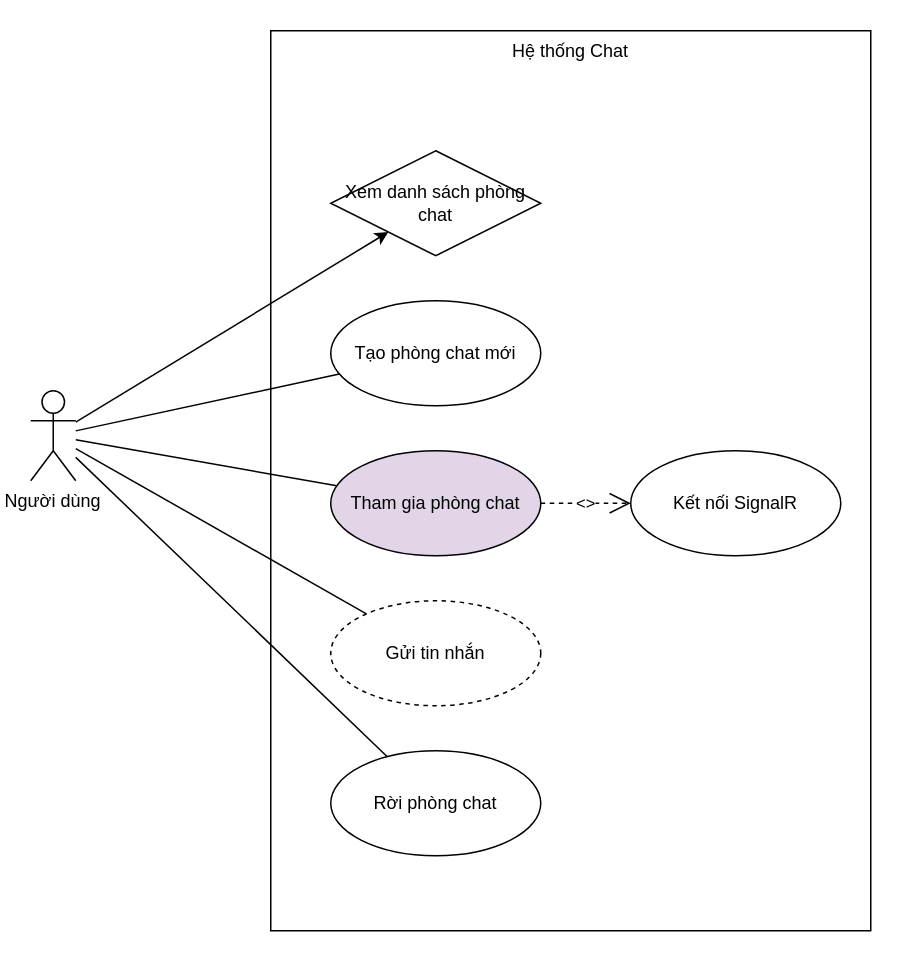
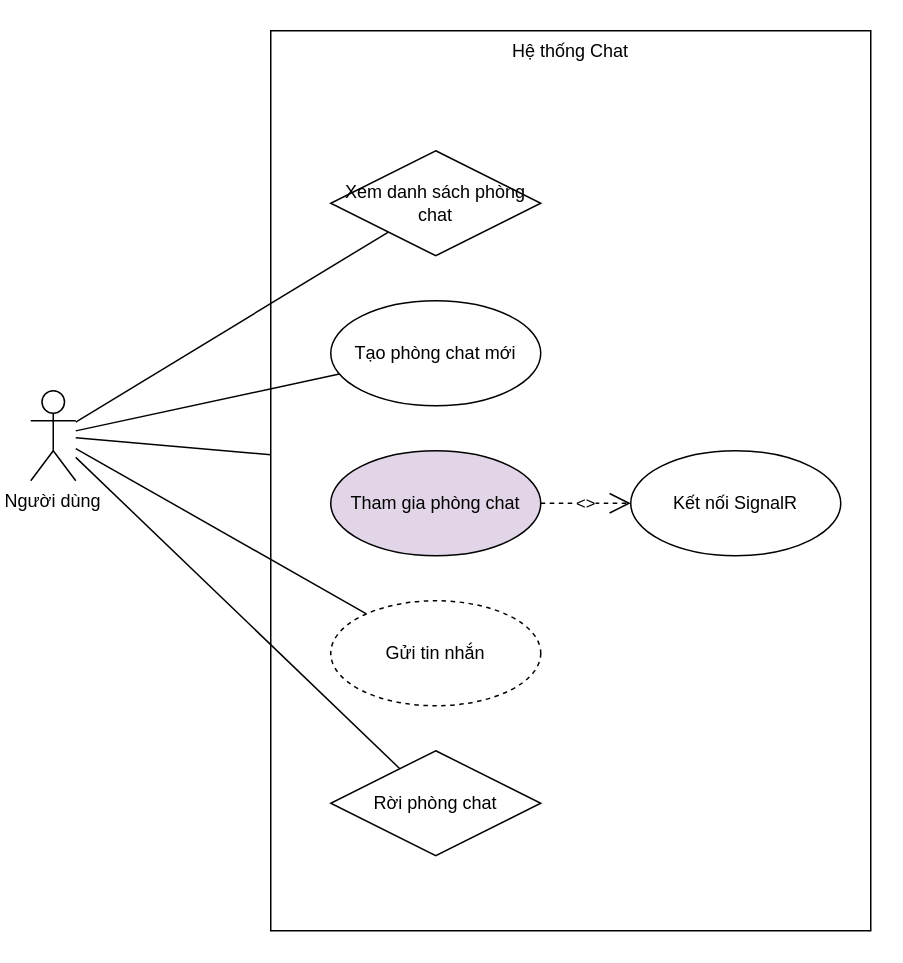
edge "Người dùng" -> "Xem danh sách phòng chat": arrowhead classic -> none
edge "Người dùng" -- "Tham gia phòng chat": now "Người dùng" -- "Hệ thống Chat"
node "Rời phòng chat": shape ellipse -> diamond
